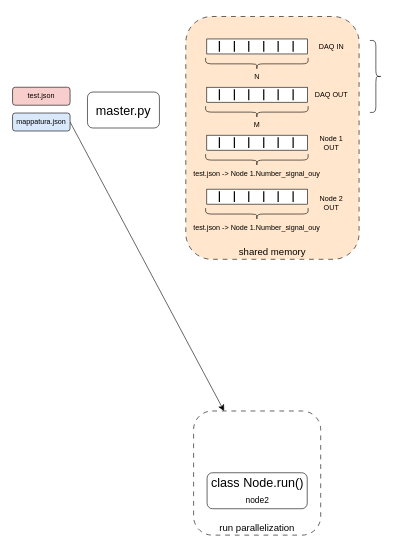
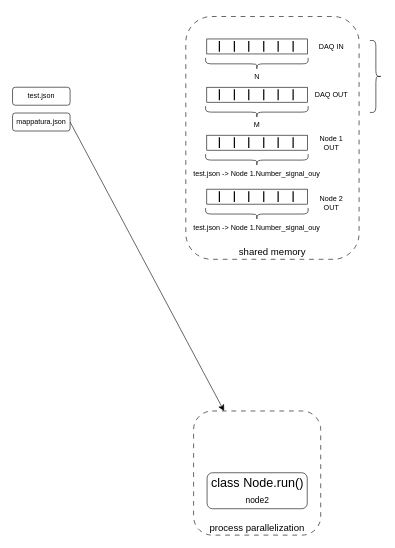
node "test.json": fillcolor #f8cecc -> #ffffff
node "master.py": removed
node "mappatura.json": fillcolor #dae8fc -> #ffffff
node "shared memory": fillcolor #ffe6cc -> #ffffff
node "run parallelization": label "run parallelization" -> "process parallelization"
